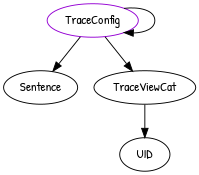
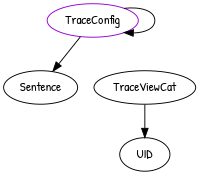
edge "TraceConfig" -> "TraceViewCat": removed
